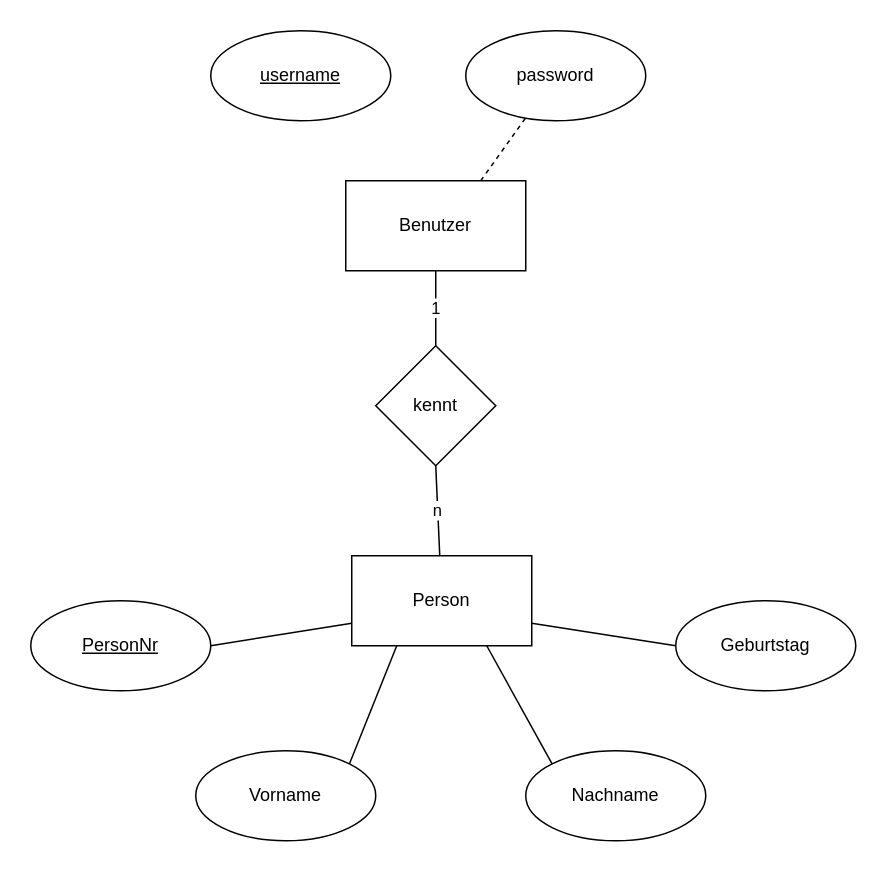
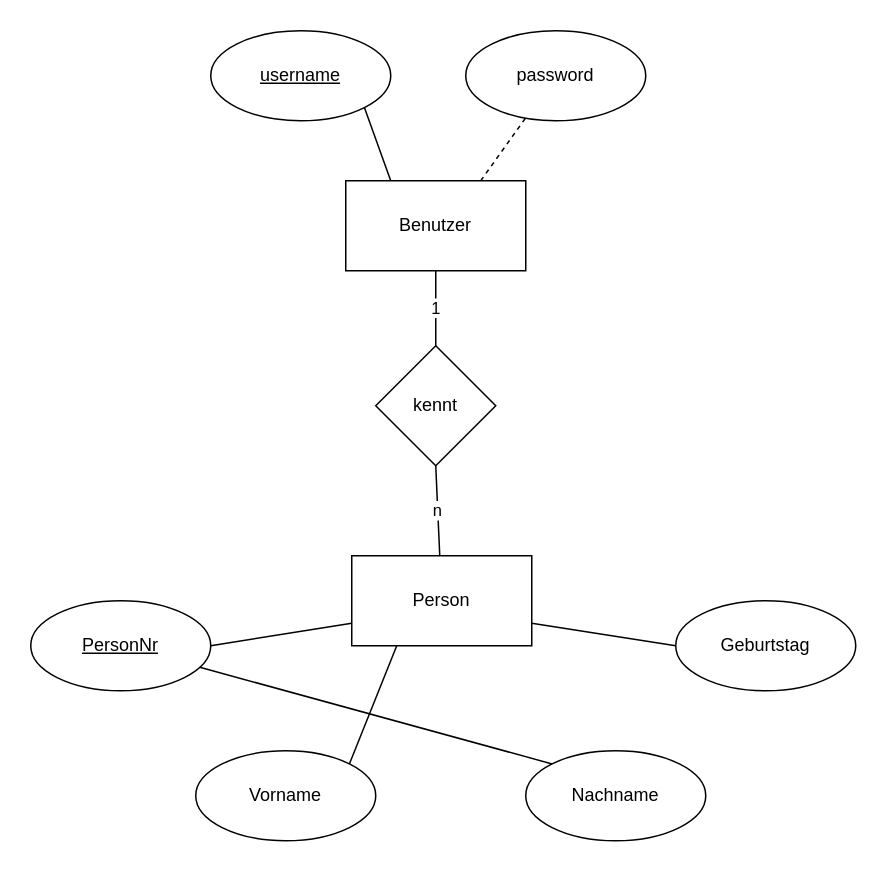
edge "username" -- "Benutzer": added
edge "Person" -- "Nachname": now "PersonNr" -- "Nachname"
